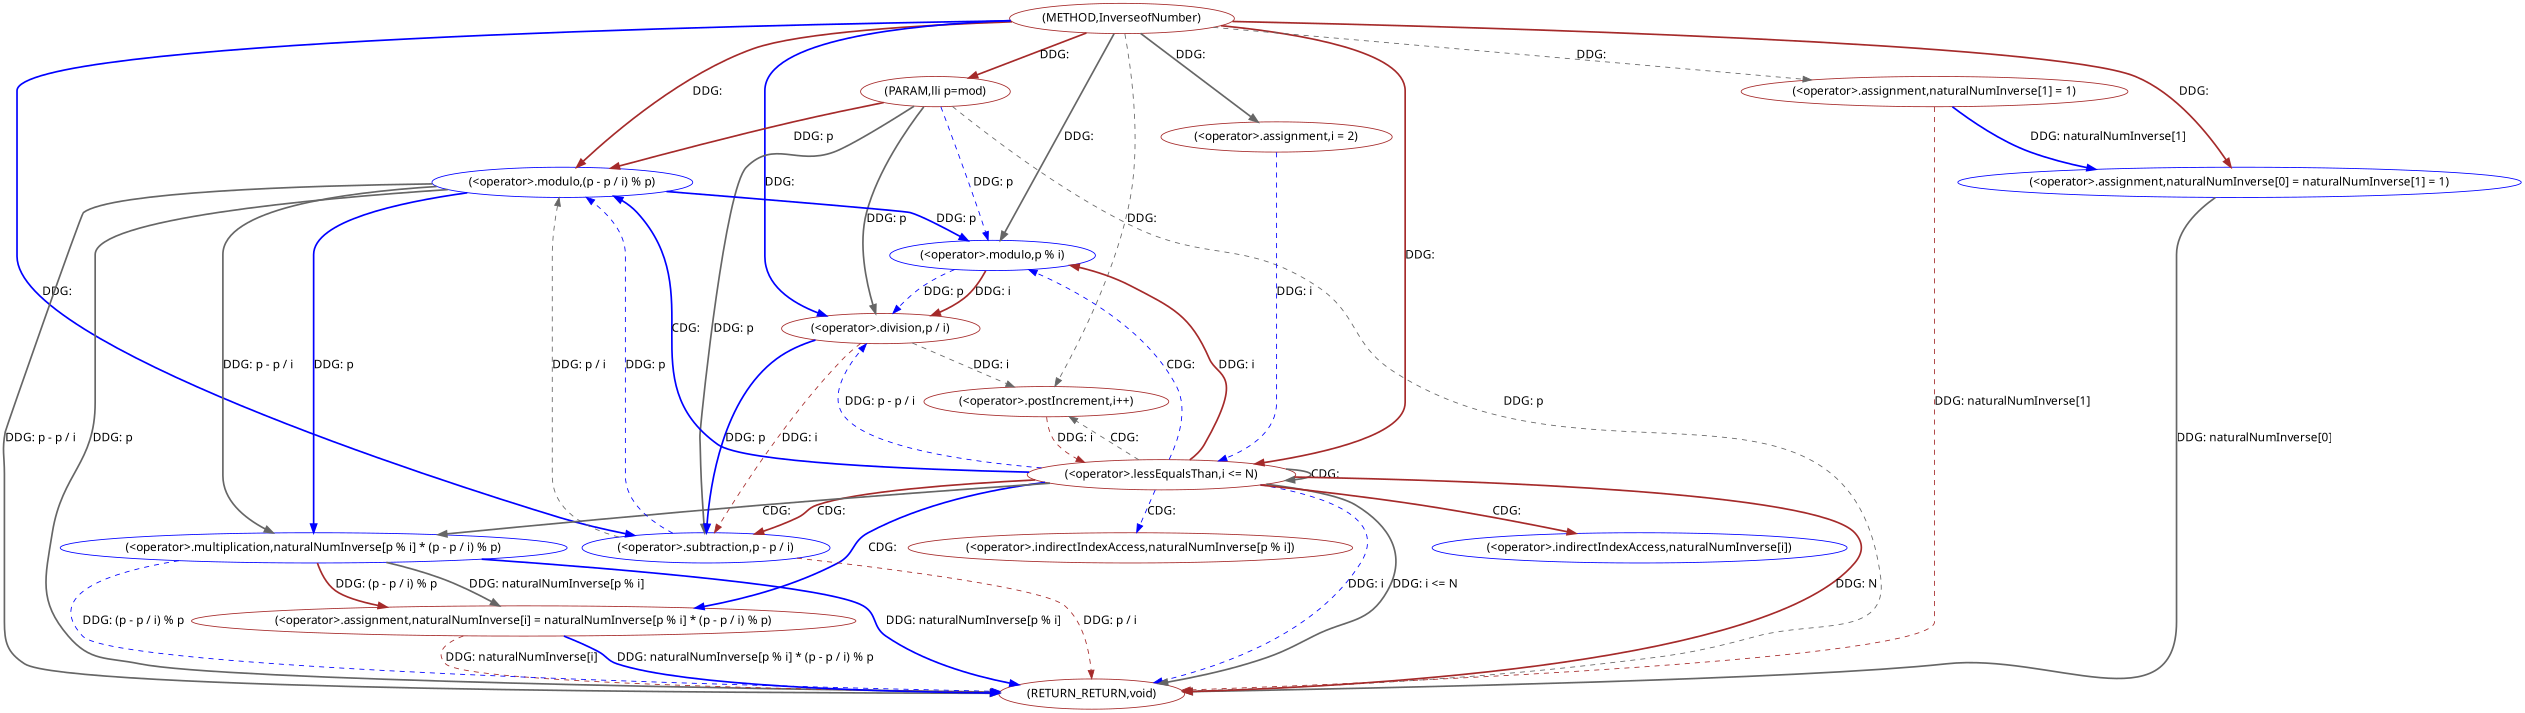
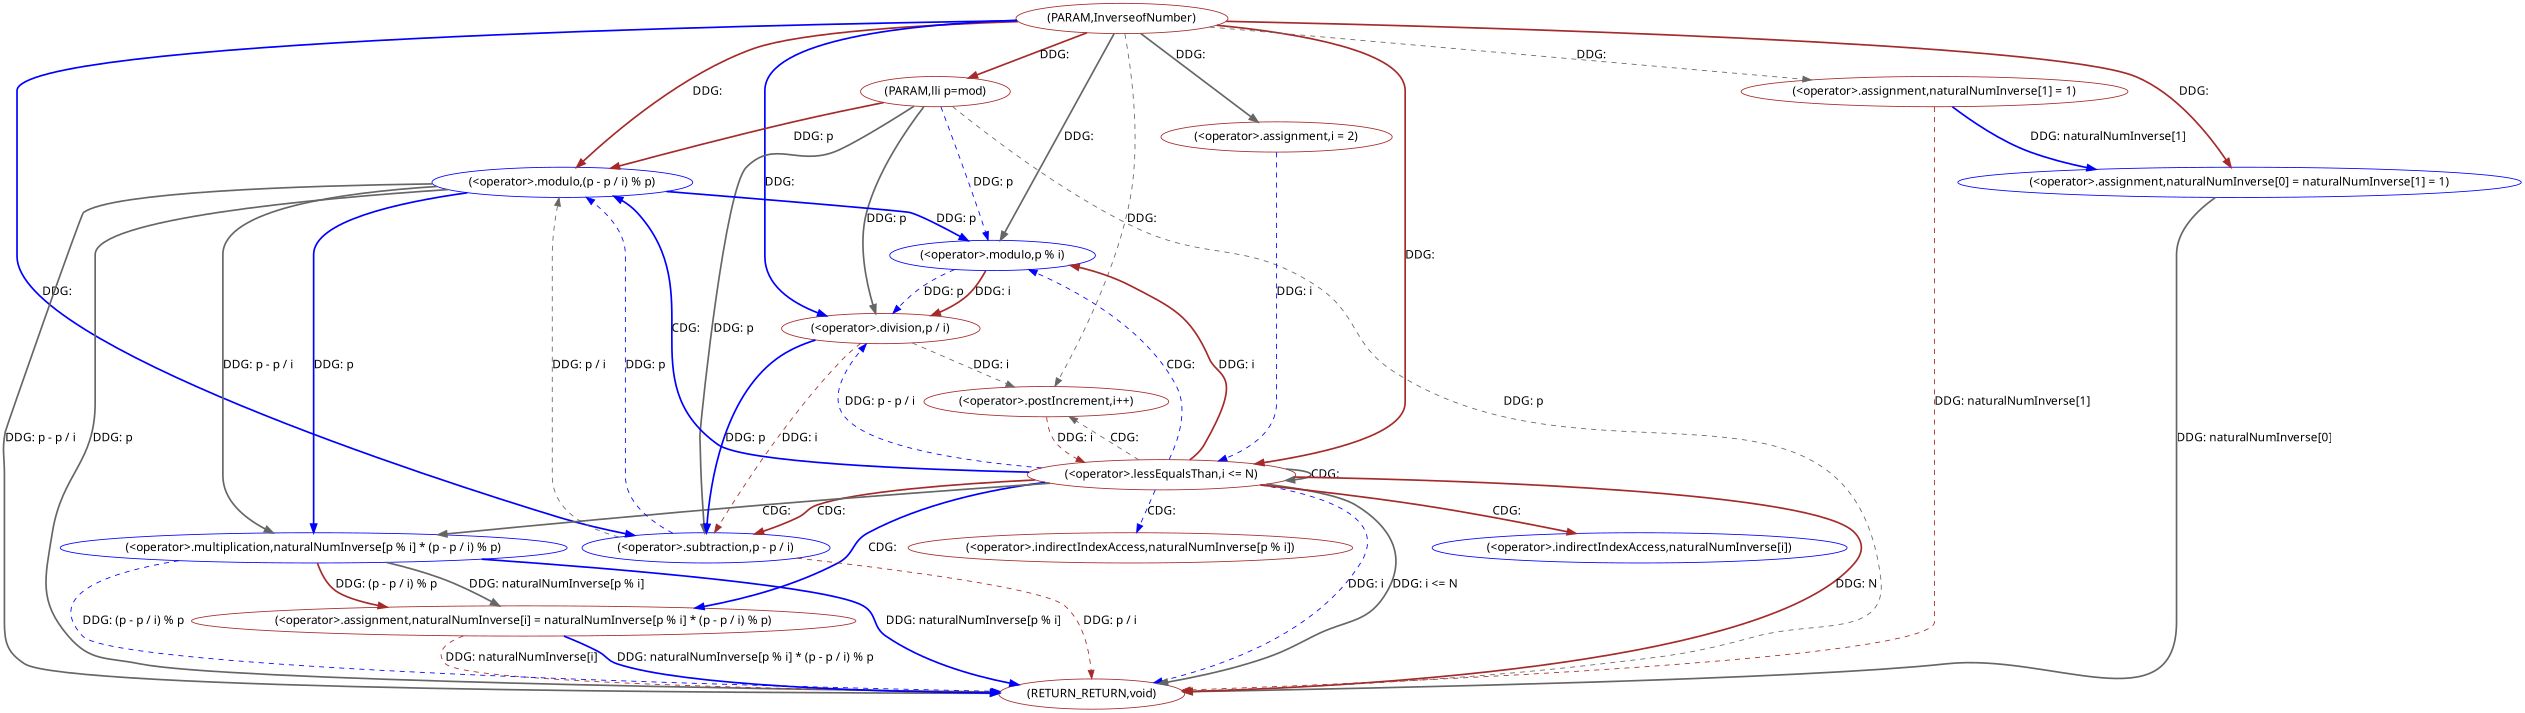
node "(METHOD,InverseofNumber)": label "(METHOD,InverseofNumber)" -> "(PARAM,InverseofNumber)"
